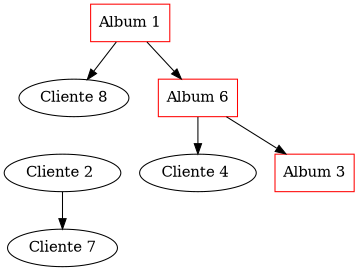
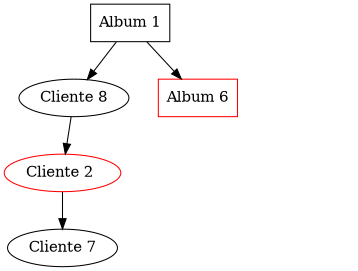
node "Album 1": color red -> black
edge "Cliente 8" -- "Cliente 2": added
node "Cliente 2": color black -> red
node "Cliente 4": removed
node "Album 3": removed
